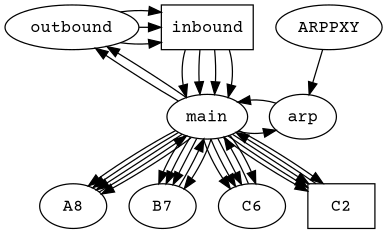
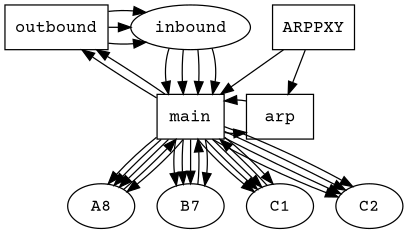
node "outbound": shape ellipse -> box
node "inbound": shape box -> ellipse
node "ARPPXY": shape ellipse -> box
node "main": shape ellipse -> box
node "arp": shape ellipse -> box
edge "C2" -> "main": now "ARPPXY" -> "main"
node "C6": label "C6" -> "C1"
node "C2": shape box -> ellipse
